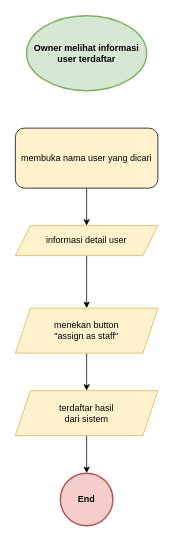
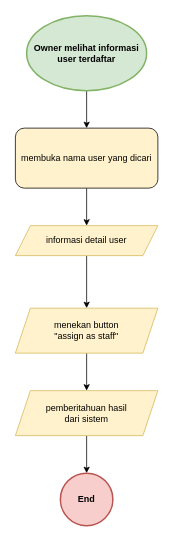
edge "Owner melihat informasi user terdaftar" -> "membuka nama user yang dicari": added
node "terdaftar hasil dari sistem": label "terdaftar hasil dari sistem" -> "pemberitahuan hasil dari sistem"
